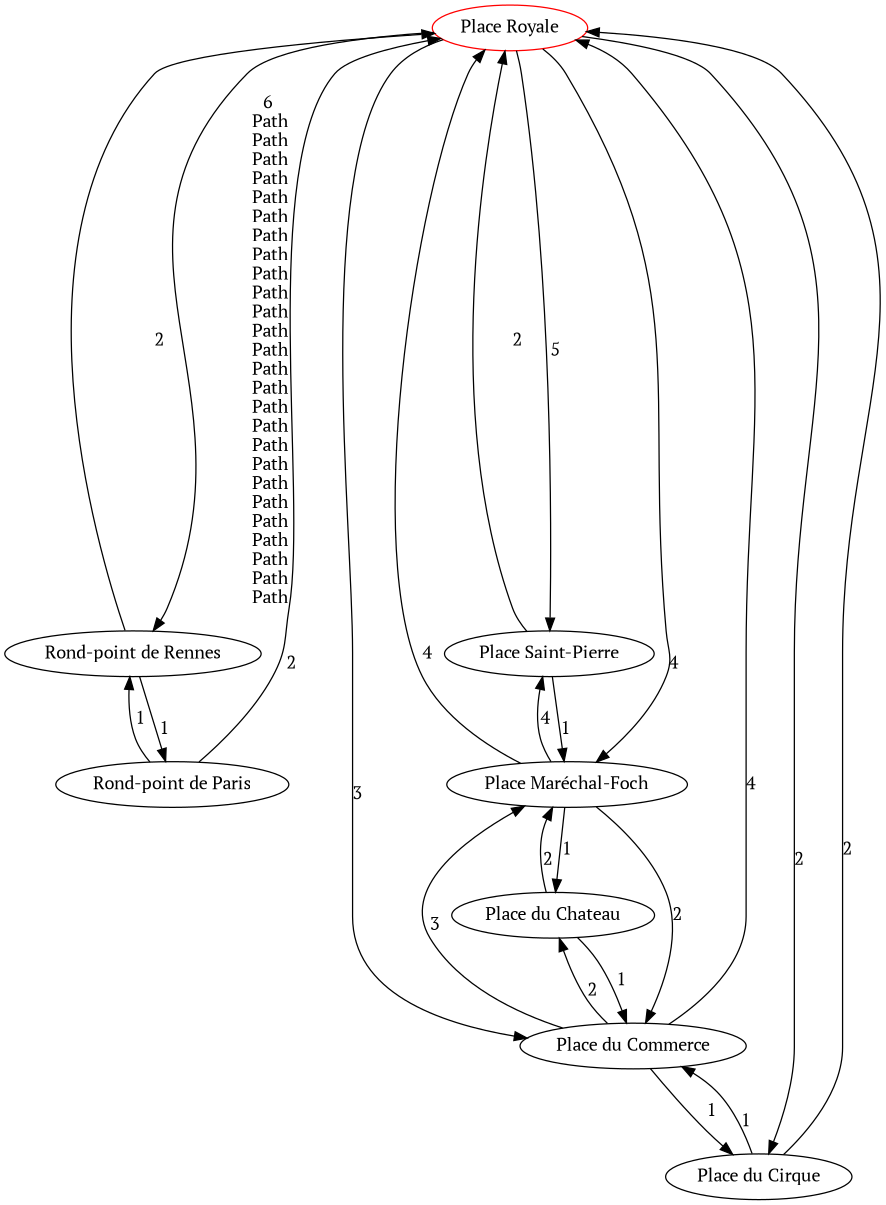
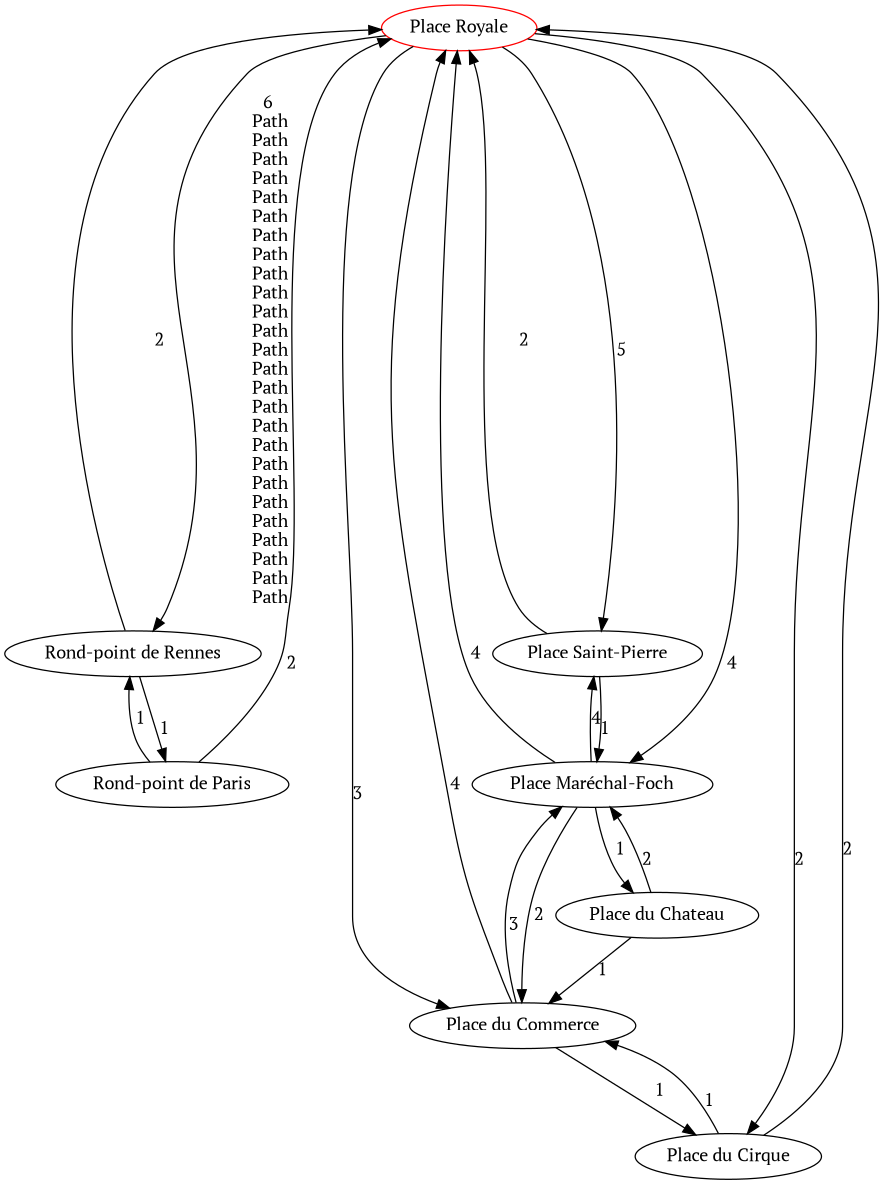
edge "Place du Commerce" -> "Place du Chateau": removed, label "2"
